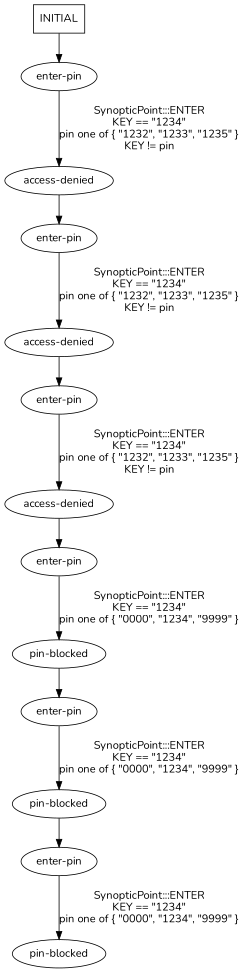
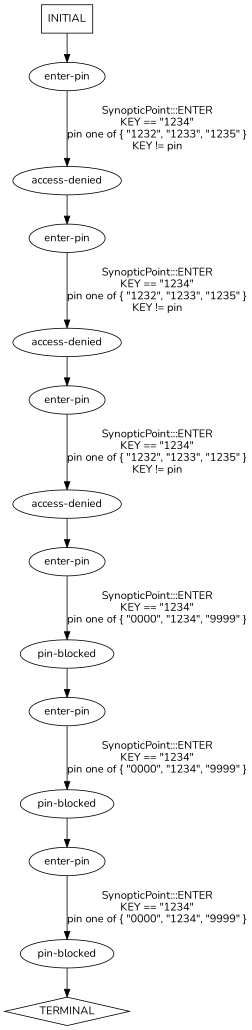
node "TERMINAL": added
